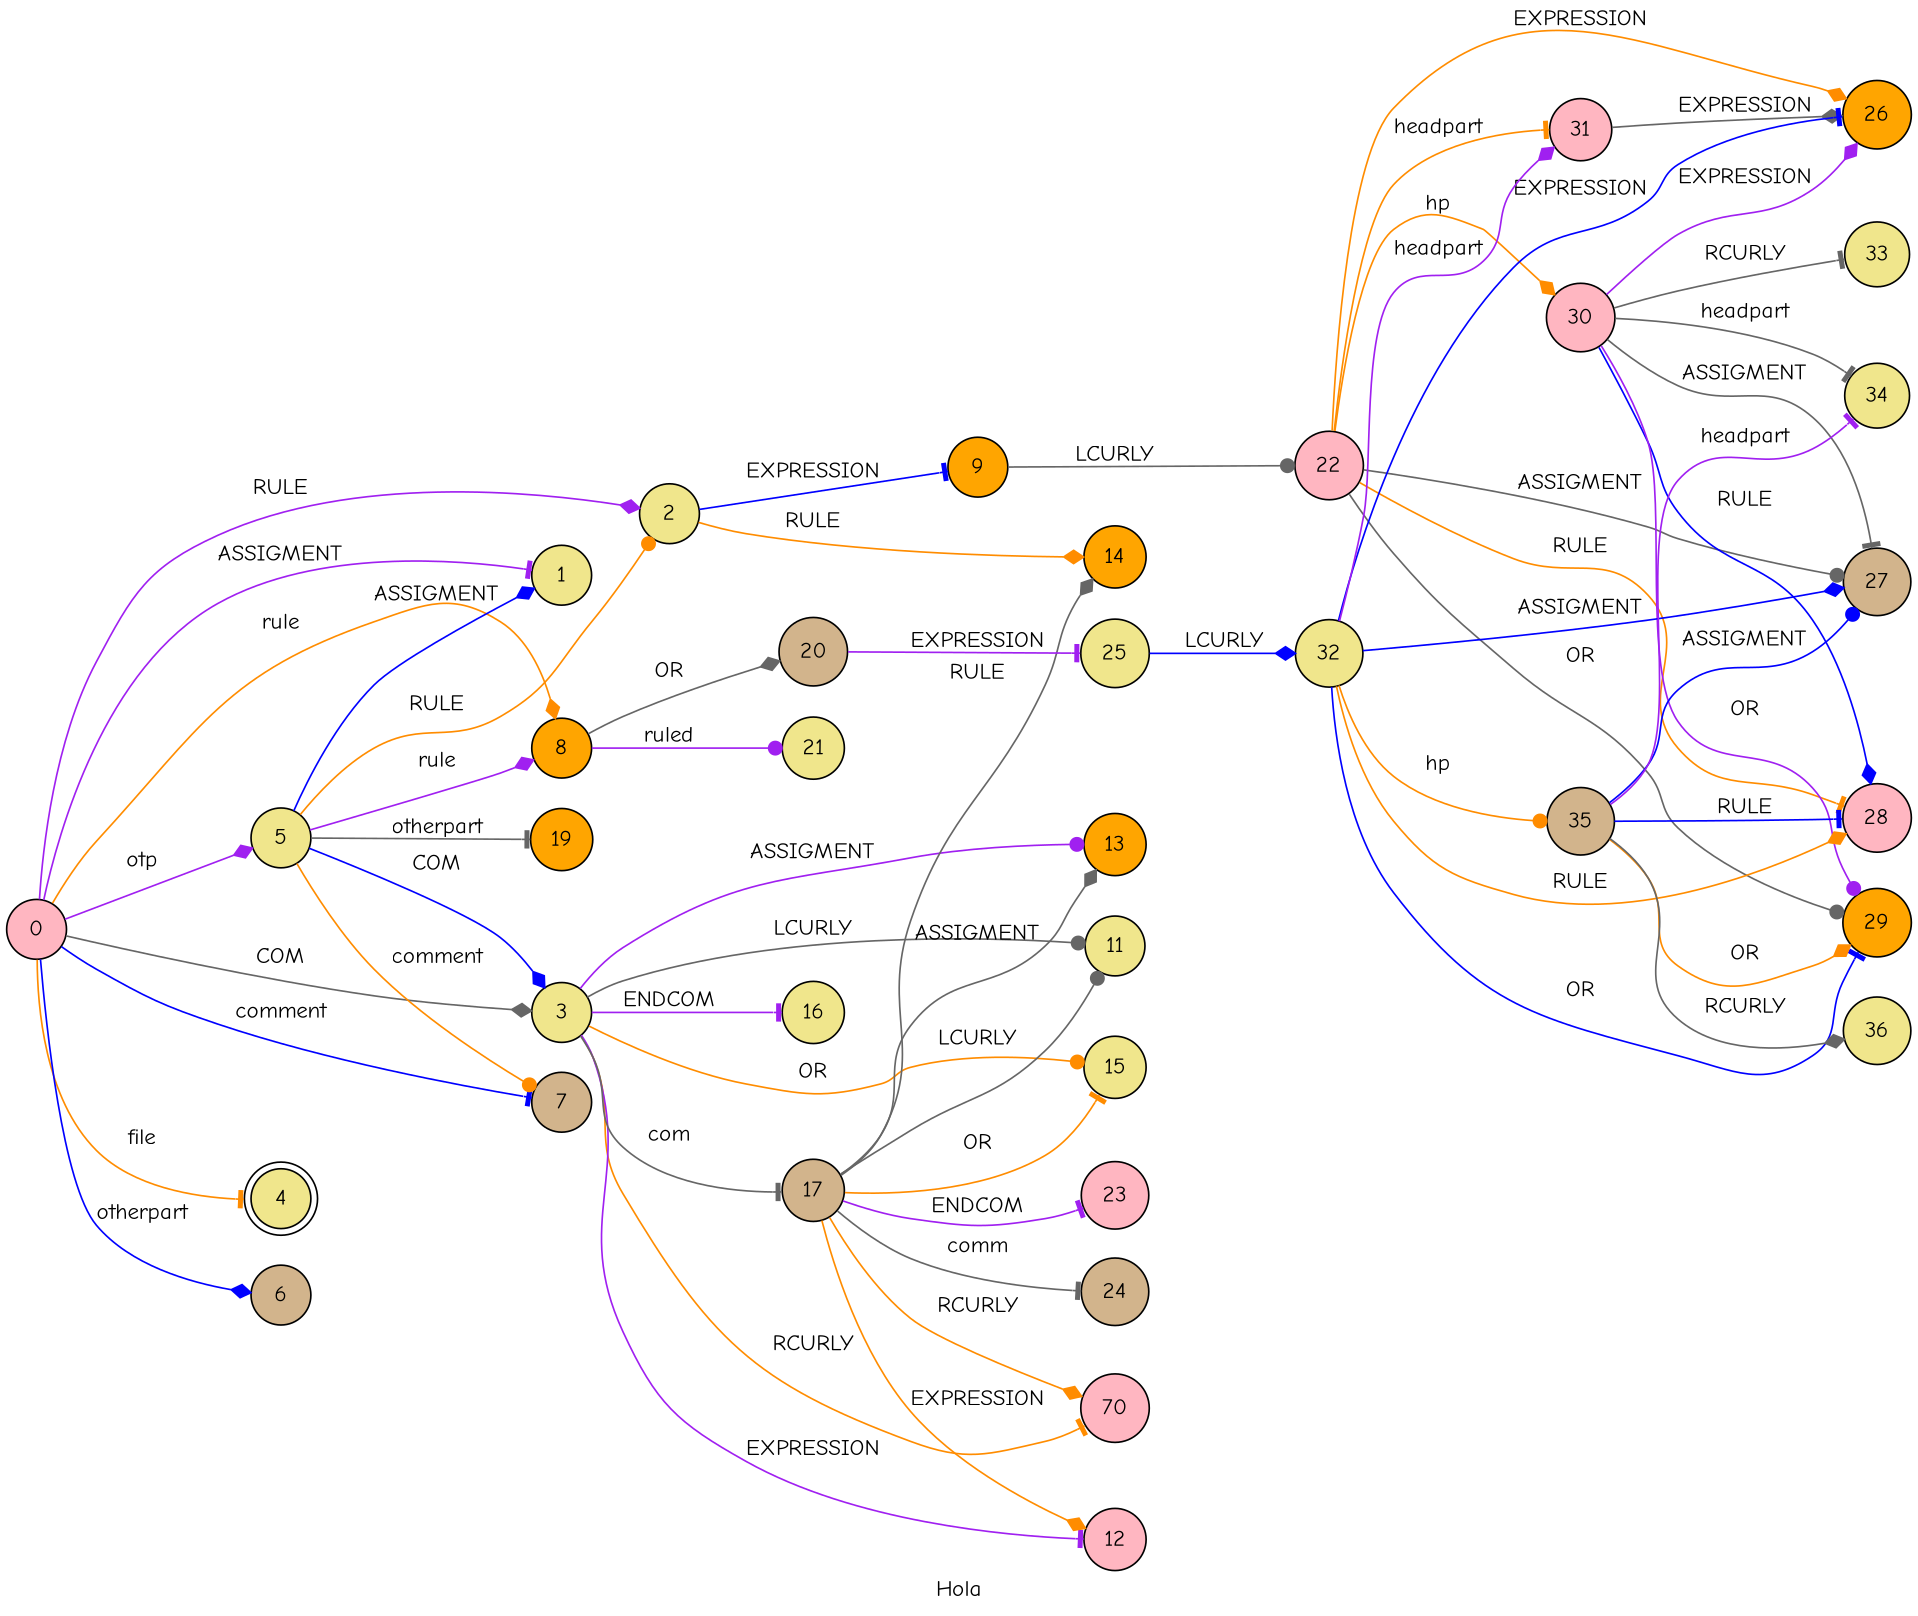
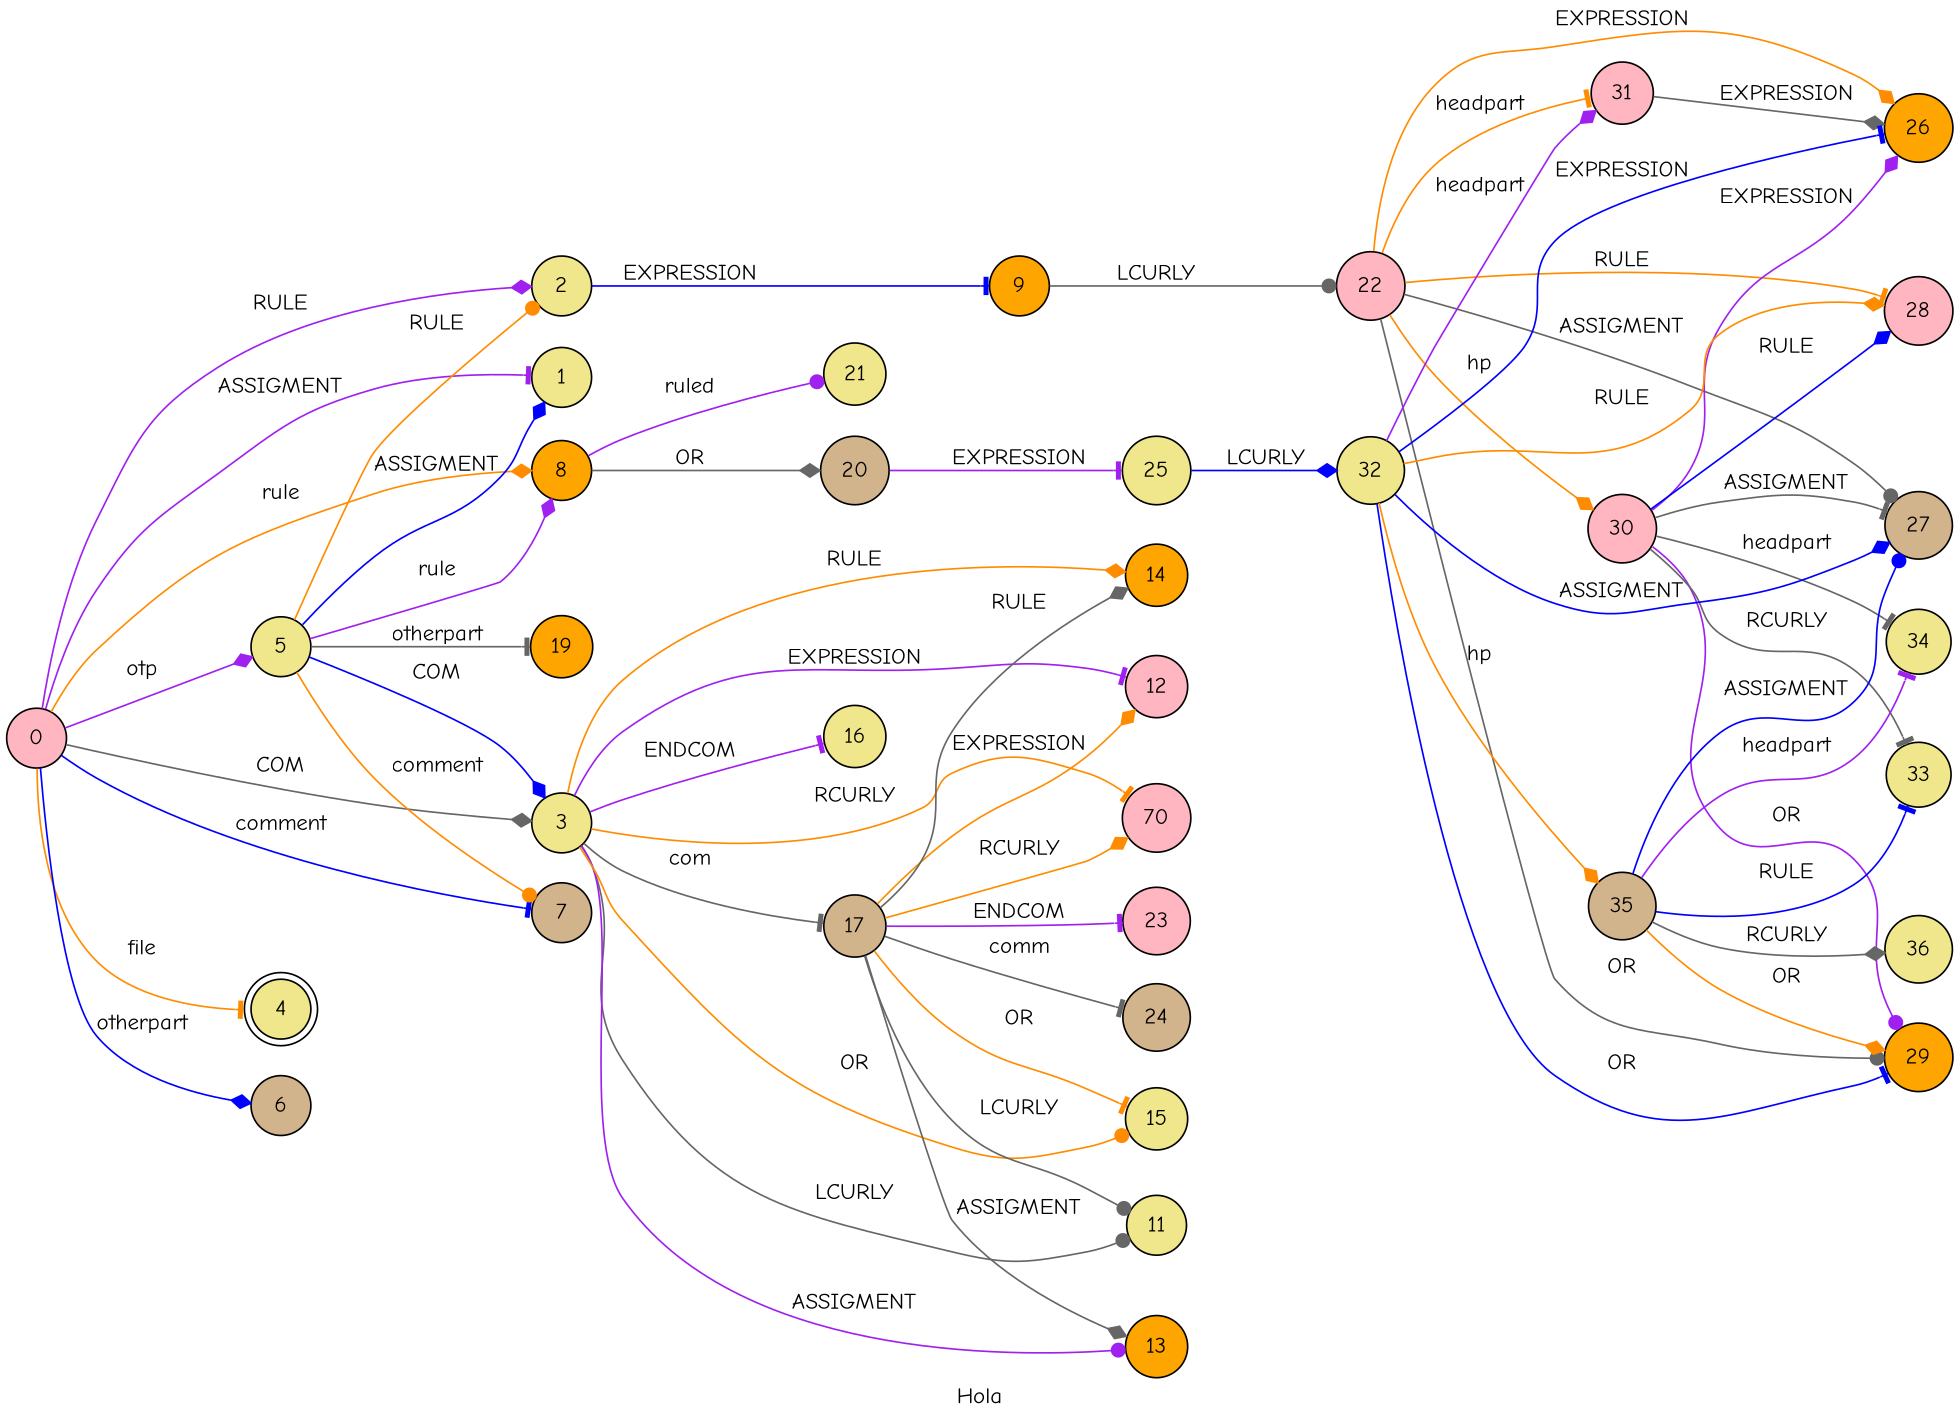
edge "2" -> "14": now "3" -> "14"
edge "32" -> "35": arrowhead dot -> diamond
edge "35" -> "28": now "35" -> "33"
